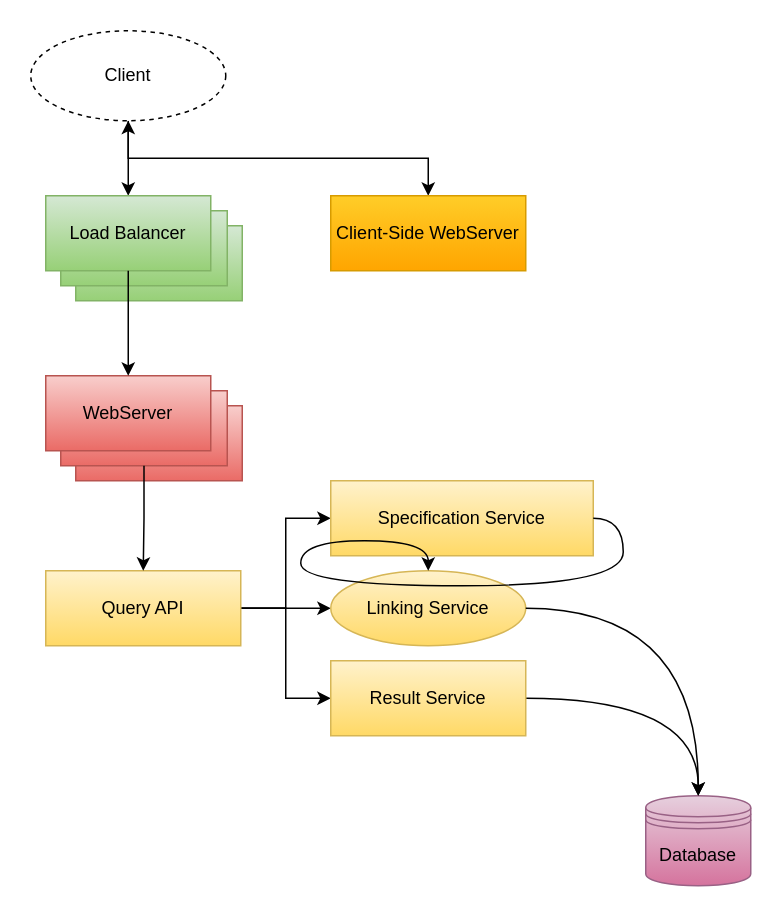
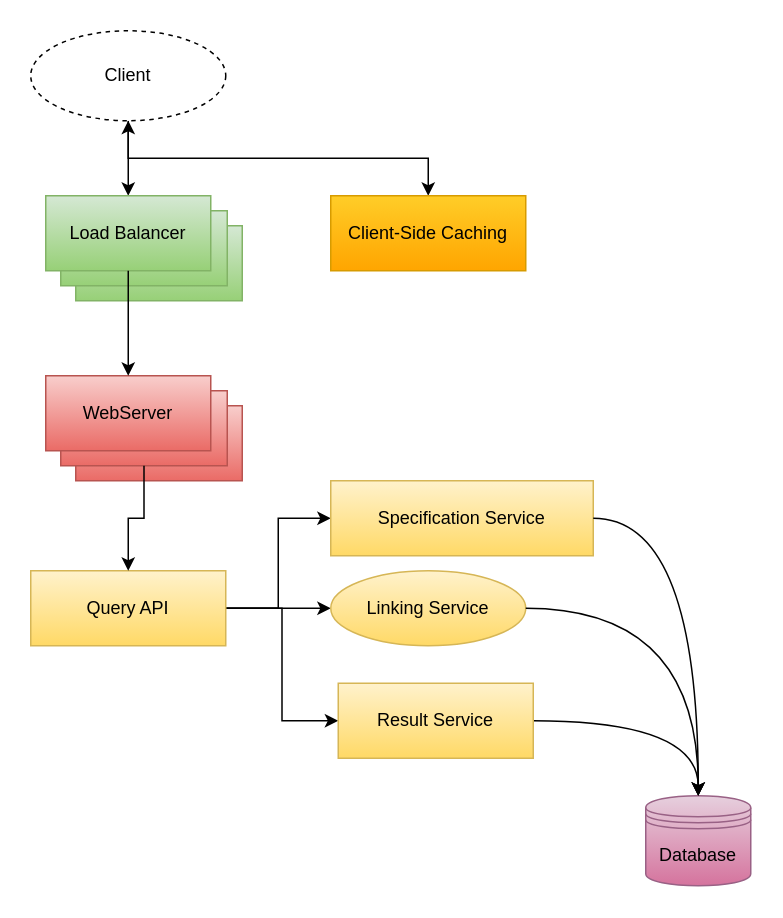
node "Client-Side WebServer": label "Client-Side WebServer" -> "Client-Side Caching"
edge "Specification Service" -> "Linking Service": now "Specification Service" -> "Database"
node "Query API": moved (143, 608) -> (128, 608)
node "Result Service": moved (428, 698) -> (436, 721)
